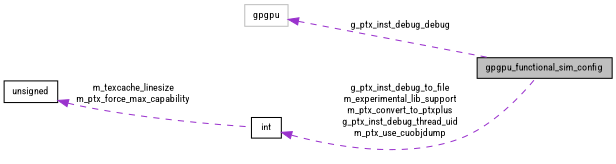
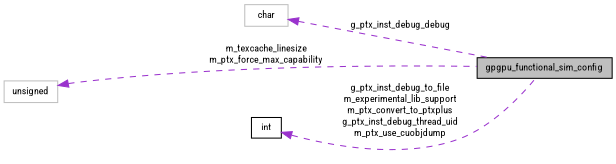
node "gpgpu": label "gpgpu" -> "char"
node "unsigned": color black -> grey75
edge "int" -> "unsigned": now "gpgpu_functional_sim_config" -> "unsigned"
